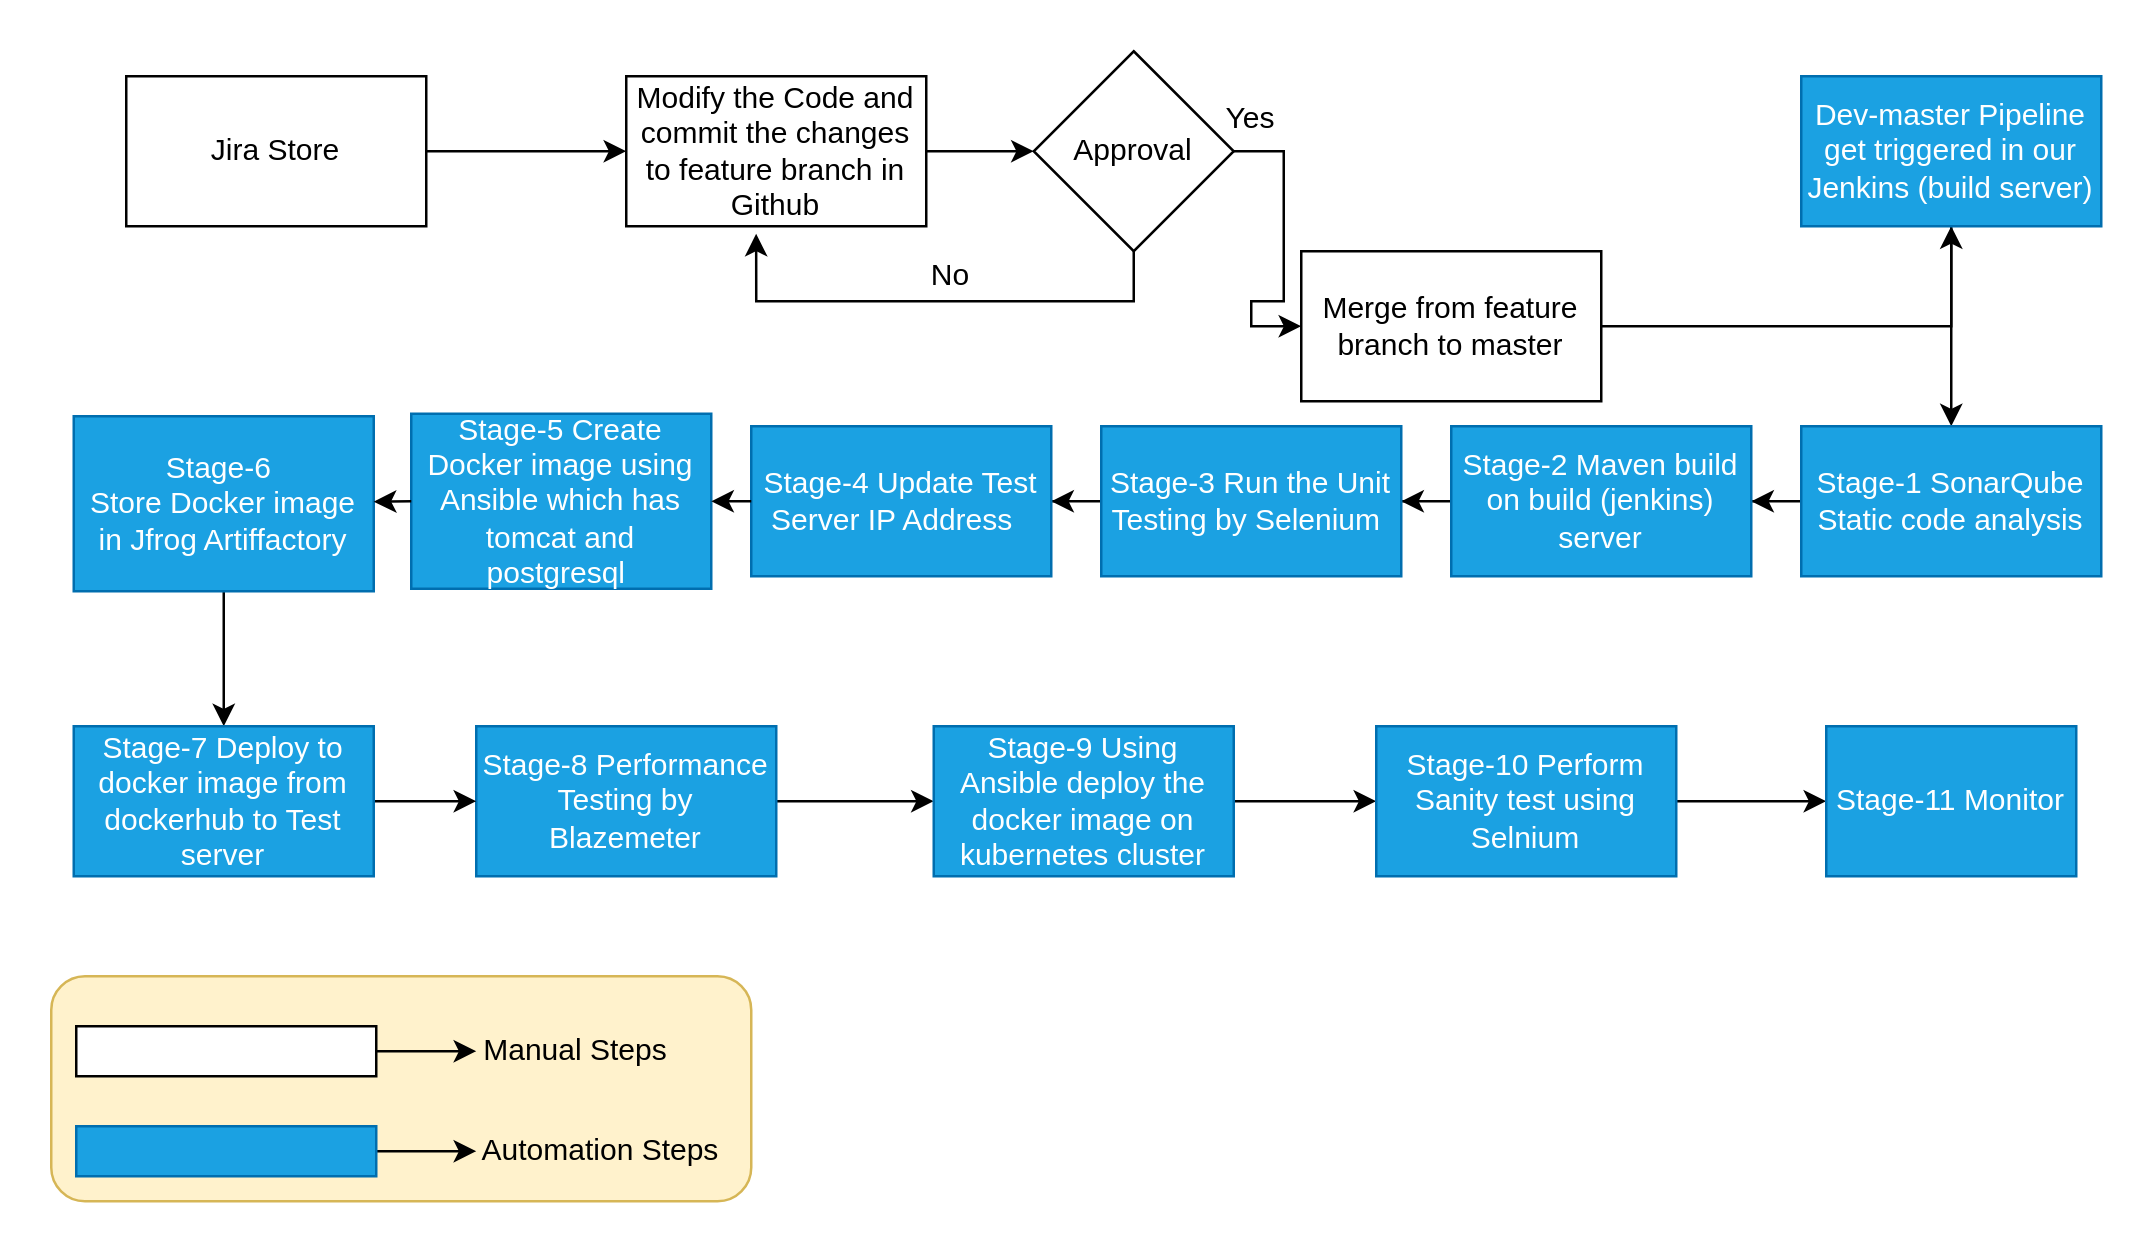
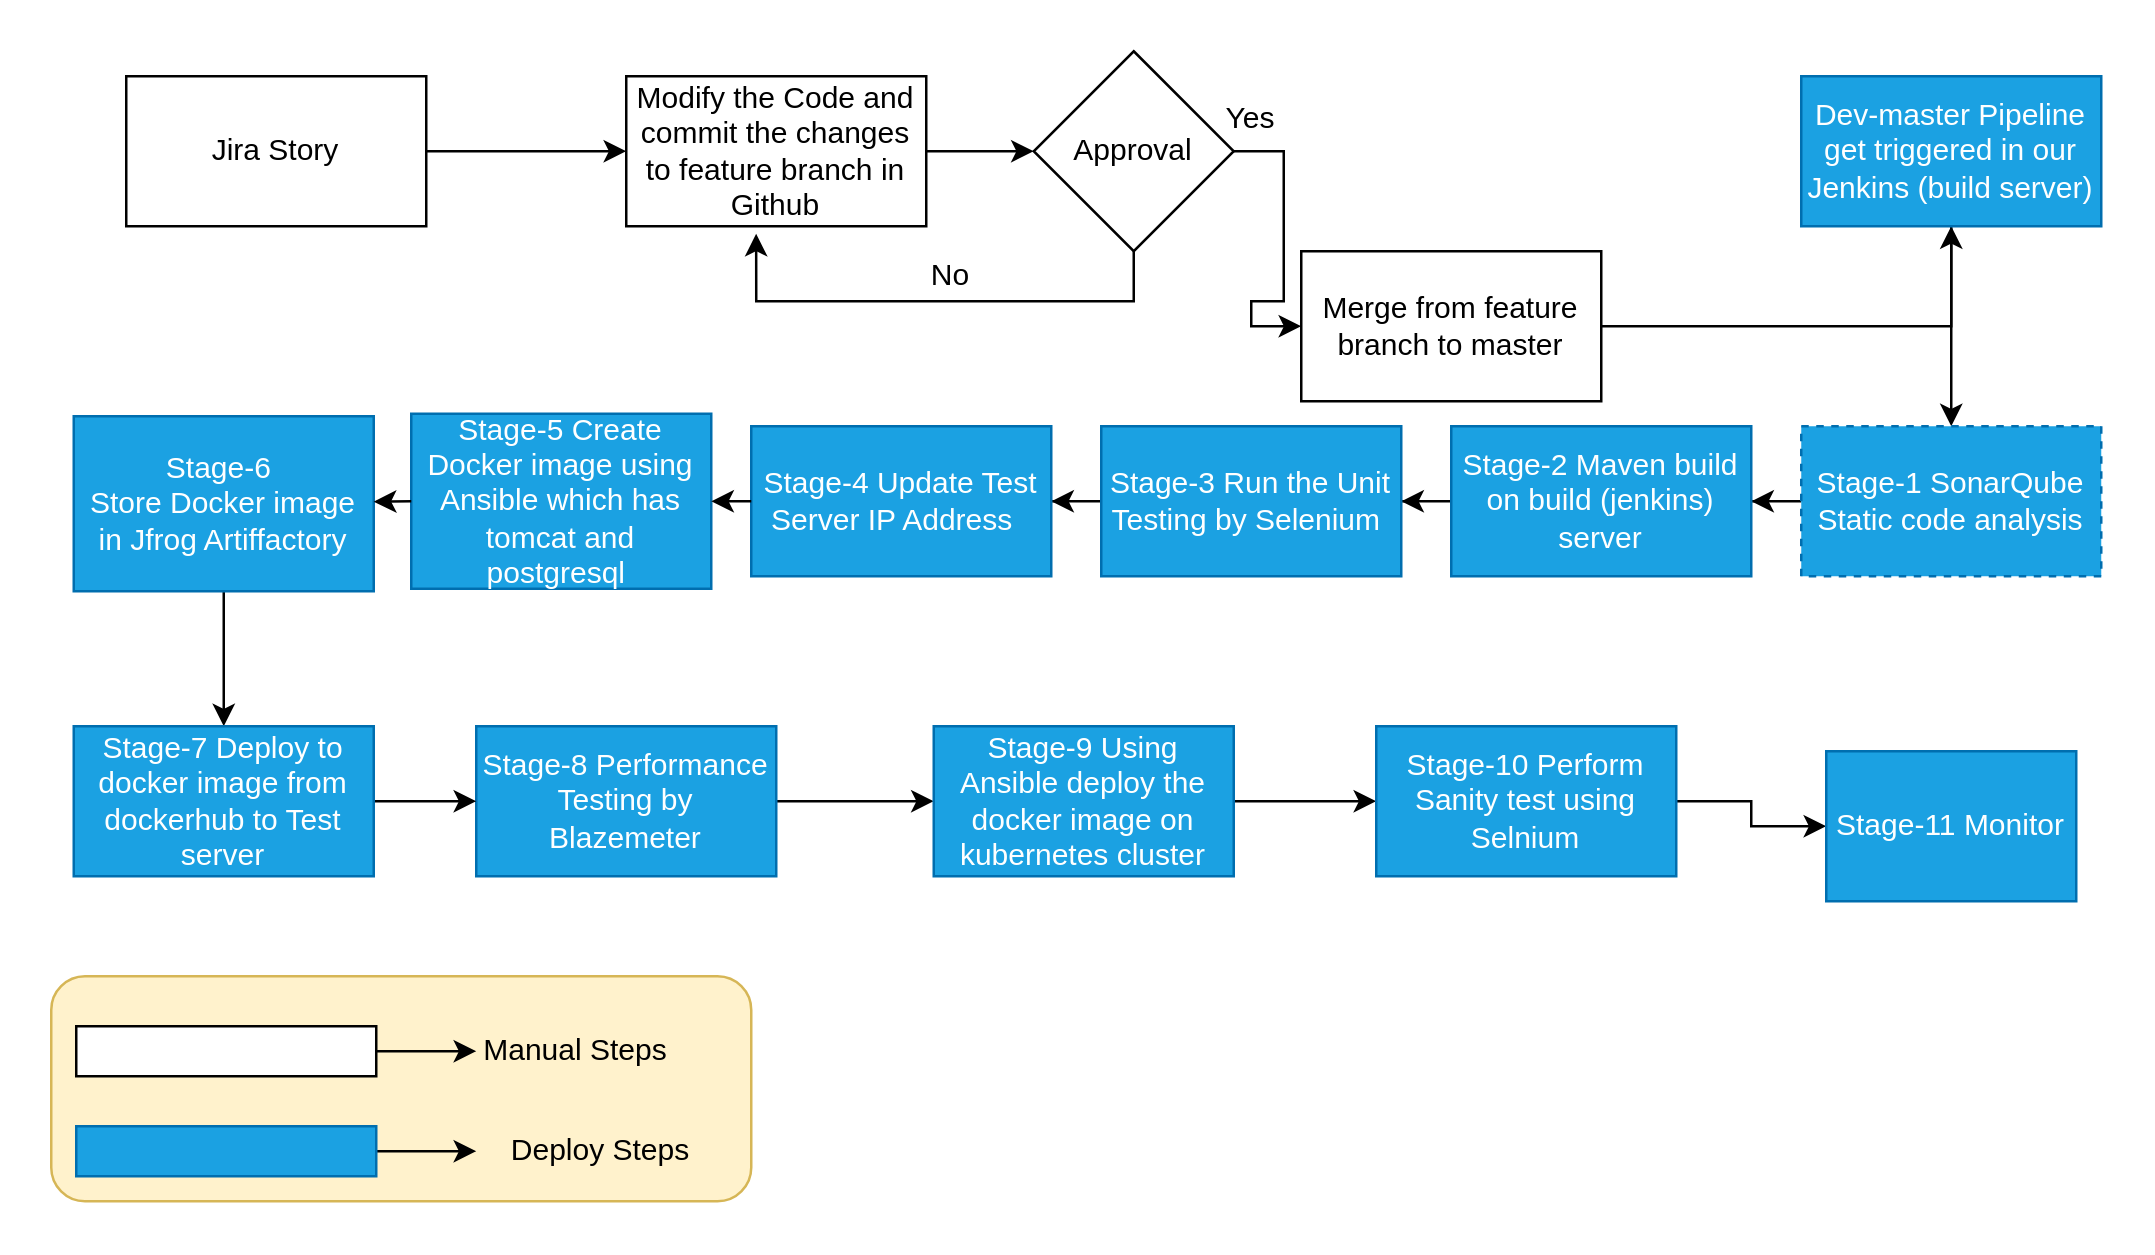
node "Jira Store": label "Jira Store" -> "Jira Story"
node "Stage-1 SonarQube Static code analysis": style solid -> dashed
node "Stage-11 Monitor": moved (1951, 801) -> (1951, 826)
node "Automation Steps": label "Automation Steps" -> "Deploy Steps"
